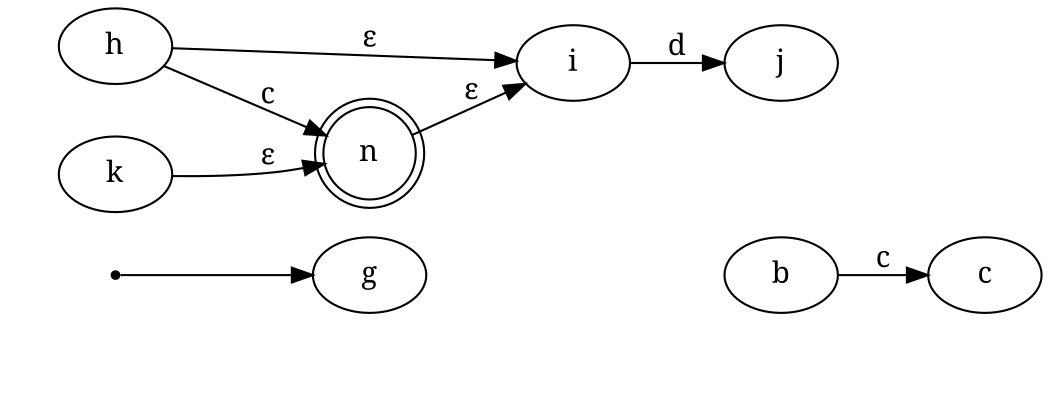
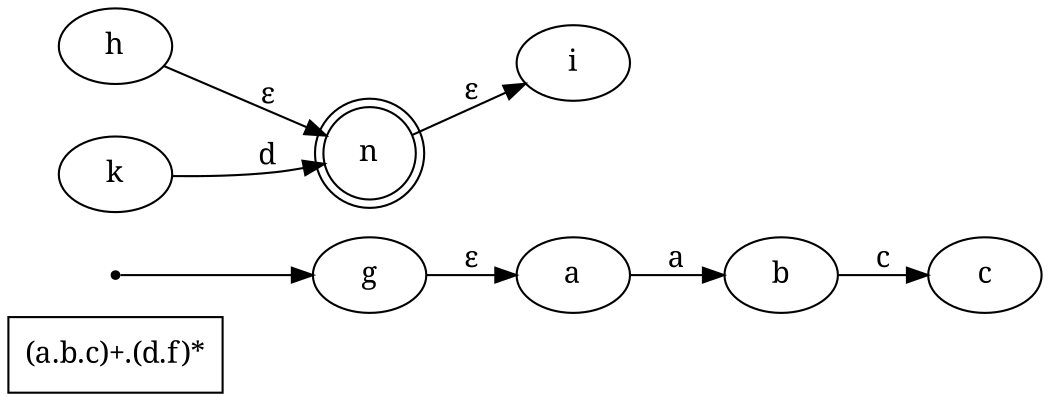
edge "h" -> "i": removed, label "ε"
node "j": removed
edge "h" -> "n": label "c" -> "ε"
edge "k" -> "n": label "ε" -> "d"
node "a": added
node "(a.b.c)+.(d.f)*": added
